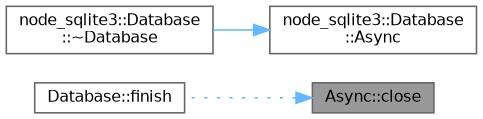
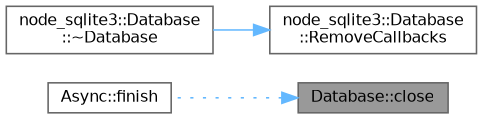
node "node_sqlite3::Database ::Async": label "node_sqlite3::Database ::Async" -> "node_sqlite3::Database ::RemoveCallbacks"
node "Database::finish": label "Database::finish" -> "Async::finish"
node "Async::close": label "Async::close" -> "Database::close"
